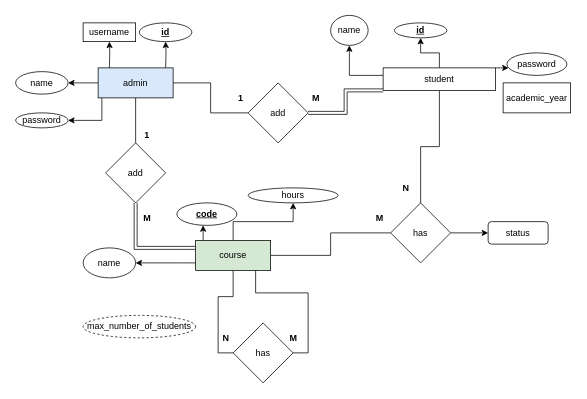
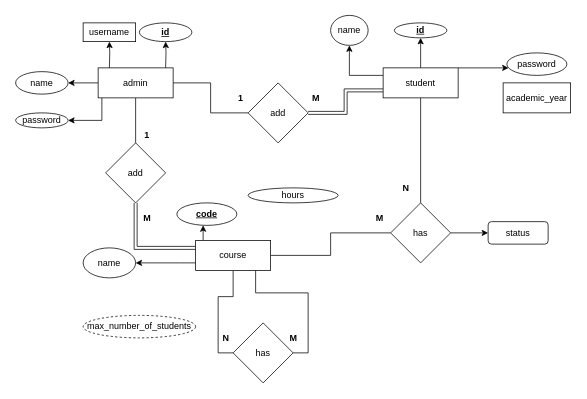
node "student": size 113x23 -> 75x30
node "admin": fillcolor #dae8fc -> #ffffff
edge "course" -> "hours": removed
node "course": fillcolor #d5e8d4 -> #ffffff
